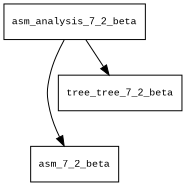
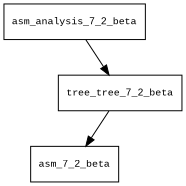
edge "asm_analysis_7_2_beta" -> "asm_7_2_beta": now "tree_tree_7_2_beta" -> "asm_7_2_beta"
